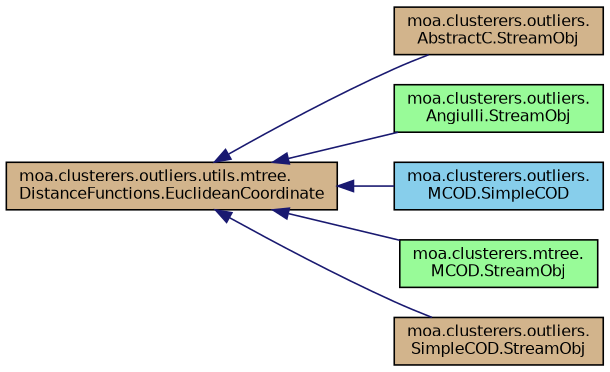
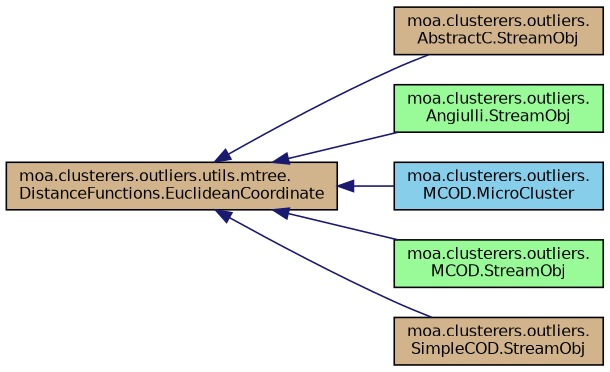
node "moa.clusterers.outliers. MCOD.SimpleCOD": label "moa.clusterers.outliers. MCOD.SimpleCOD" -> "moa.clusterers.outliers. MCOD.MicroCluster"
node "moa.clusterers.mtree. MCOD.StreamObj": label "moa.clusterers.mtree. MCOD.StreamObj" -> "moa.clusterers.outliers. MCOD.StreamObj"
